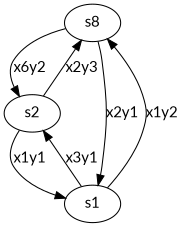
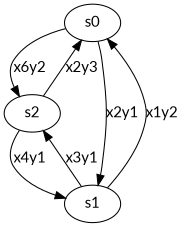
node "s8": label "s8" -> "s0"
edge "s2" -> "s1": label "x1y1" -> "x4y1"
